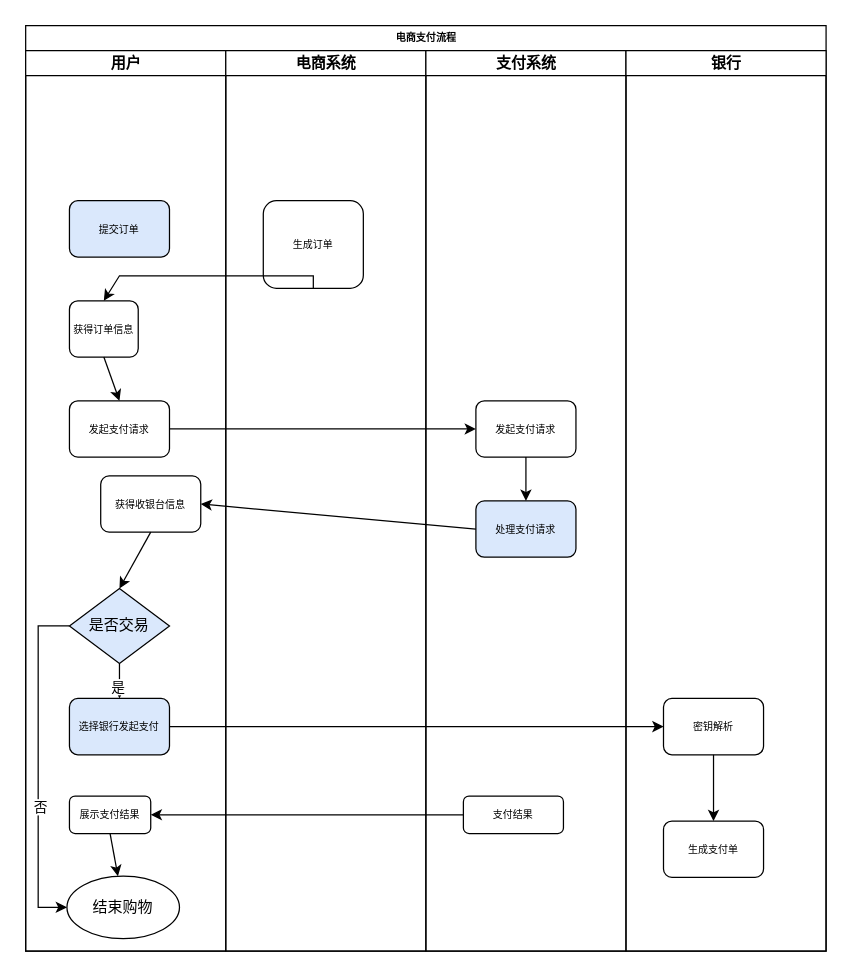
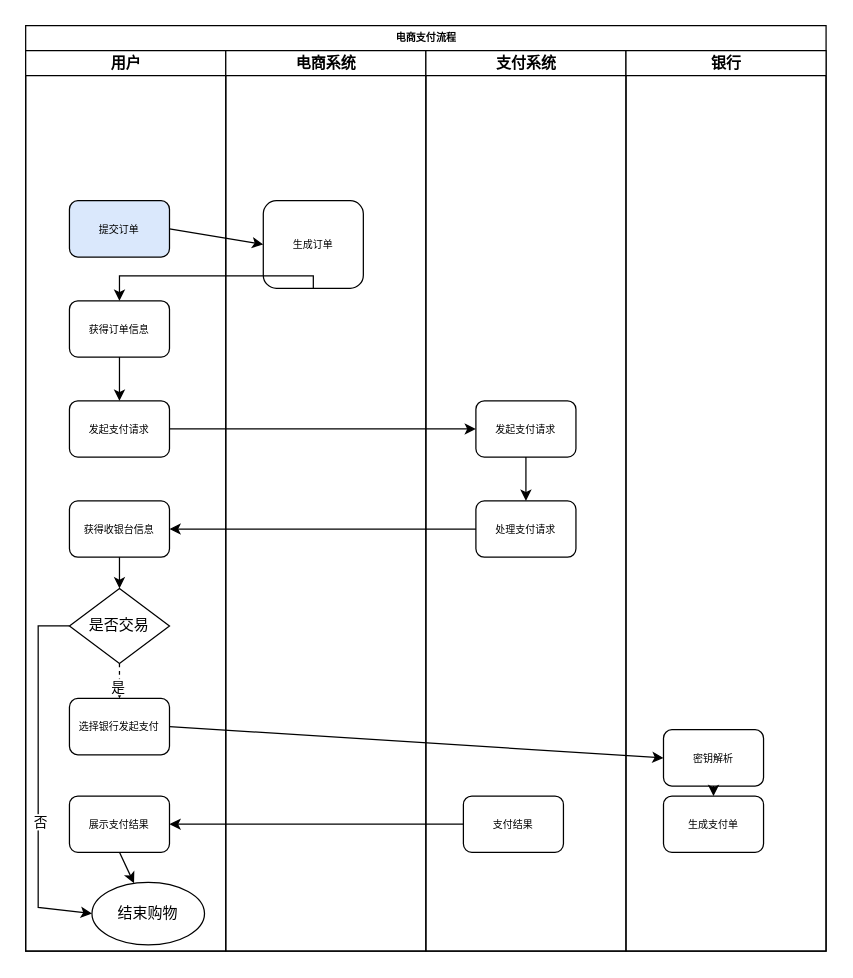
edge "提交订单" -> "生成订单": added
node "获得订单信息": size 69x56 -> 100x56
node "获得收银台信息": moved (151, 504) -> (119, 529)
node "处理支付请求": fillcolor #dae8fc -> #ffffff
node "是否交易": fillcolor #dae8fc -> #ffffff
edge "是否交易" -> "选择银行发起支付": style solid -> dashed
node "选择银行发起支付": fillcolor #dae8fc -> #ffffff
node "密钥解析": moved (713, 726) -> (713, 758)
node "展示支付结果": size 81x38 -> 100x56
node "支付结果": size 100x38 -> 100x56
node "生成支付单": moved (713, 849) -> (713, 824)
node "结束购物": moved (123, 907) -> (148, 913)
